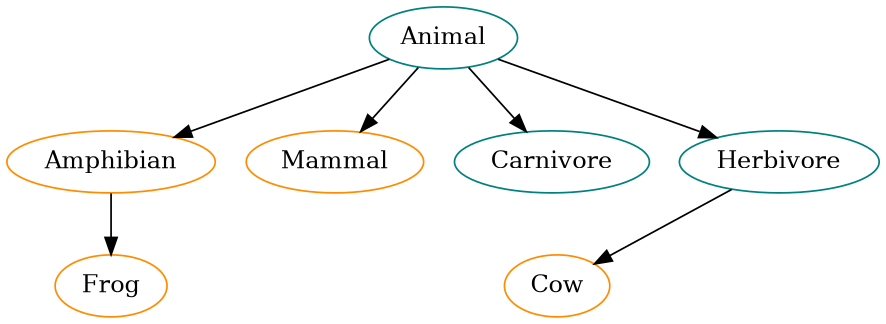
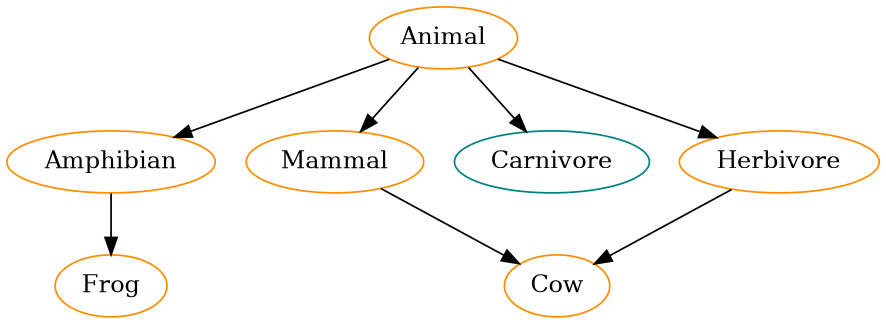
node "Animal": color teal -> darkorange
node "Herbivore": color teal -> darkorange
edge "Mammal" -> "Cow": added
